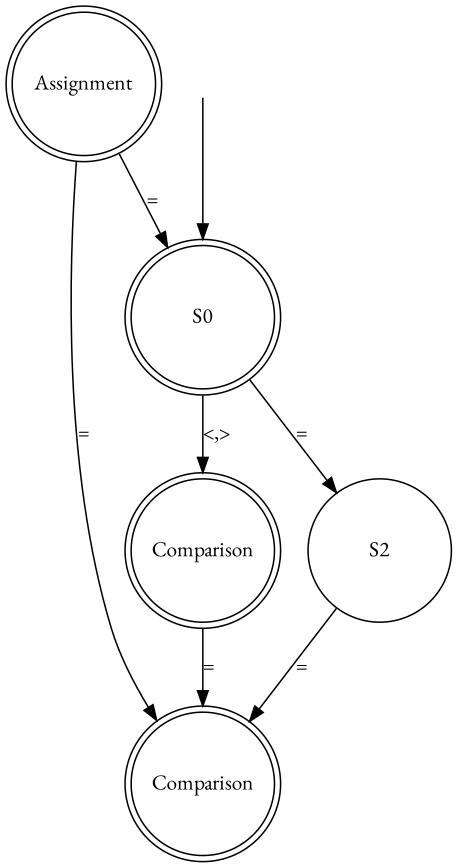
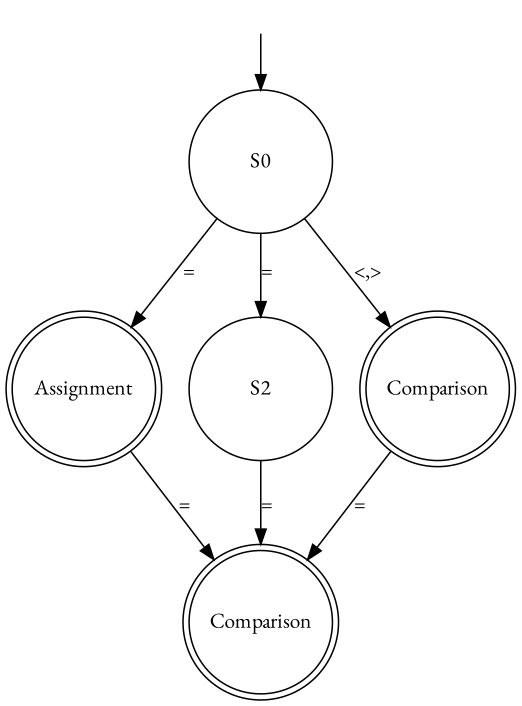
edge "Assignment" -> "S0": reversed
node "S0": shape doublecircle -> circle
